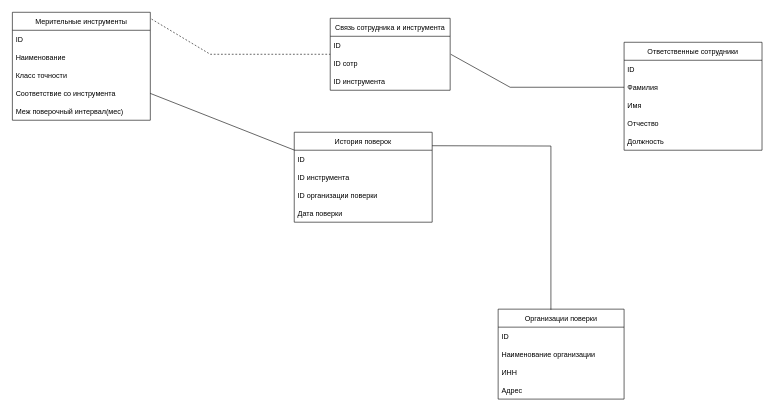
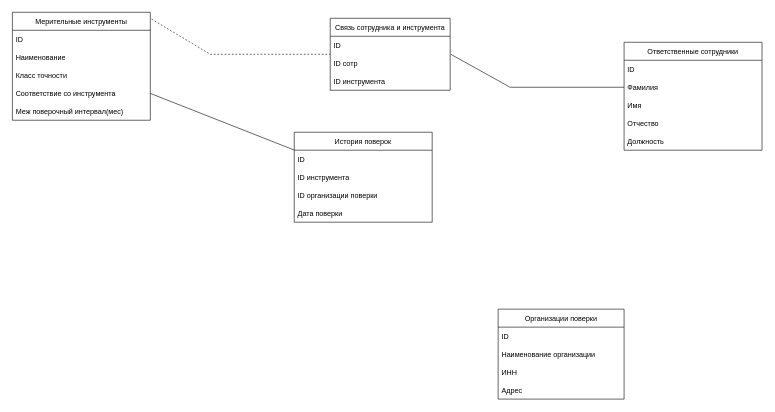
edge "История поверок" -- "Организации поверки": removed
